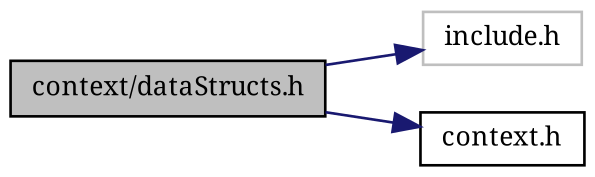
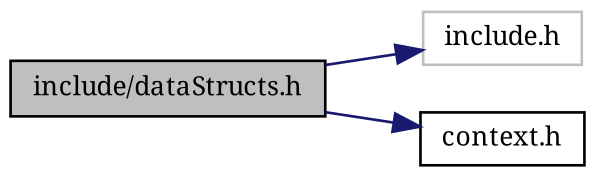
node "context/dataStructs.h": label "context/dataStructs.h" -> "include/dataStructs.h"
